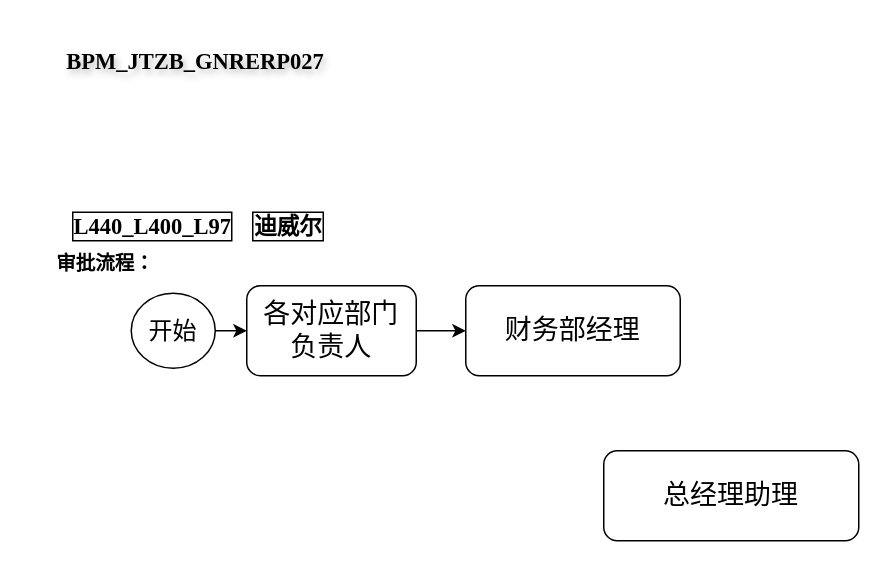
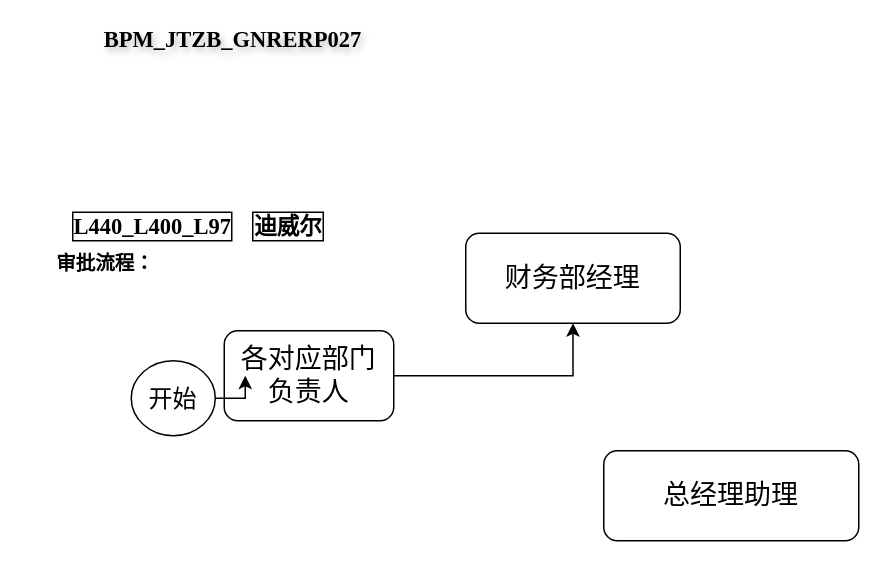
node "BPM_JTZB_GNRERP027": moved (196, 61) -> (233, 38)
node "开始": moved (173, 331) -> (173, 398)
node "各对应部门 负责人": moved (332, 331) -> (309, 376)
node "财务部经理": moved (573, 331) -> (573, 278)
